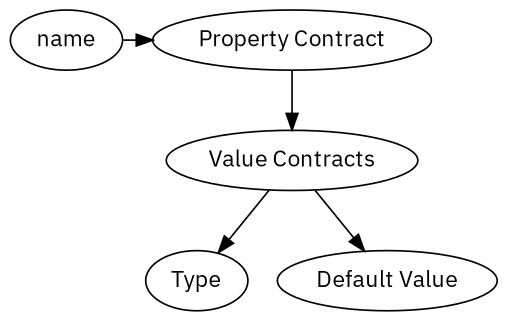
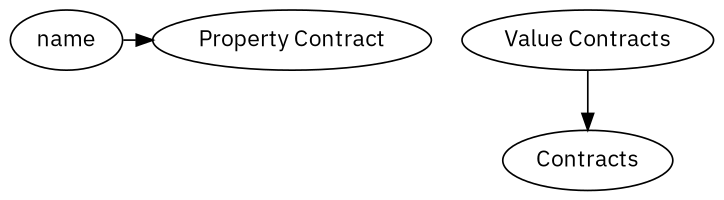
edge "Property Contract" -> "Value Contracts": removed
node "Type": label "Type" -> "Contracts"
node "Default Value": removed
